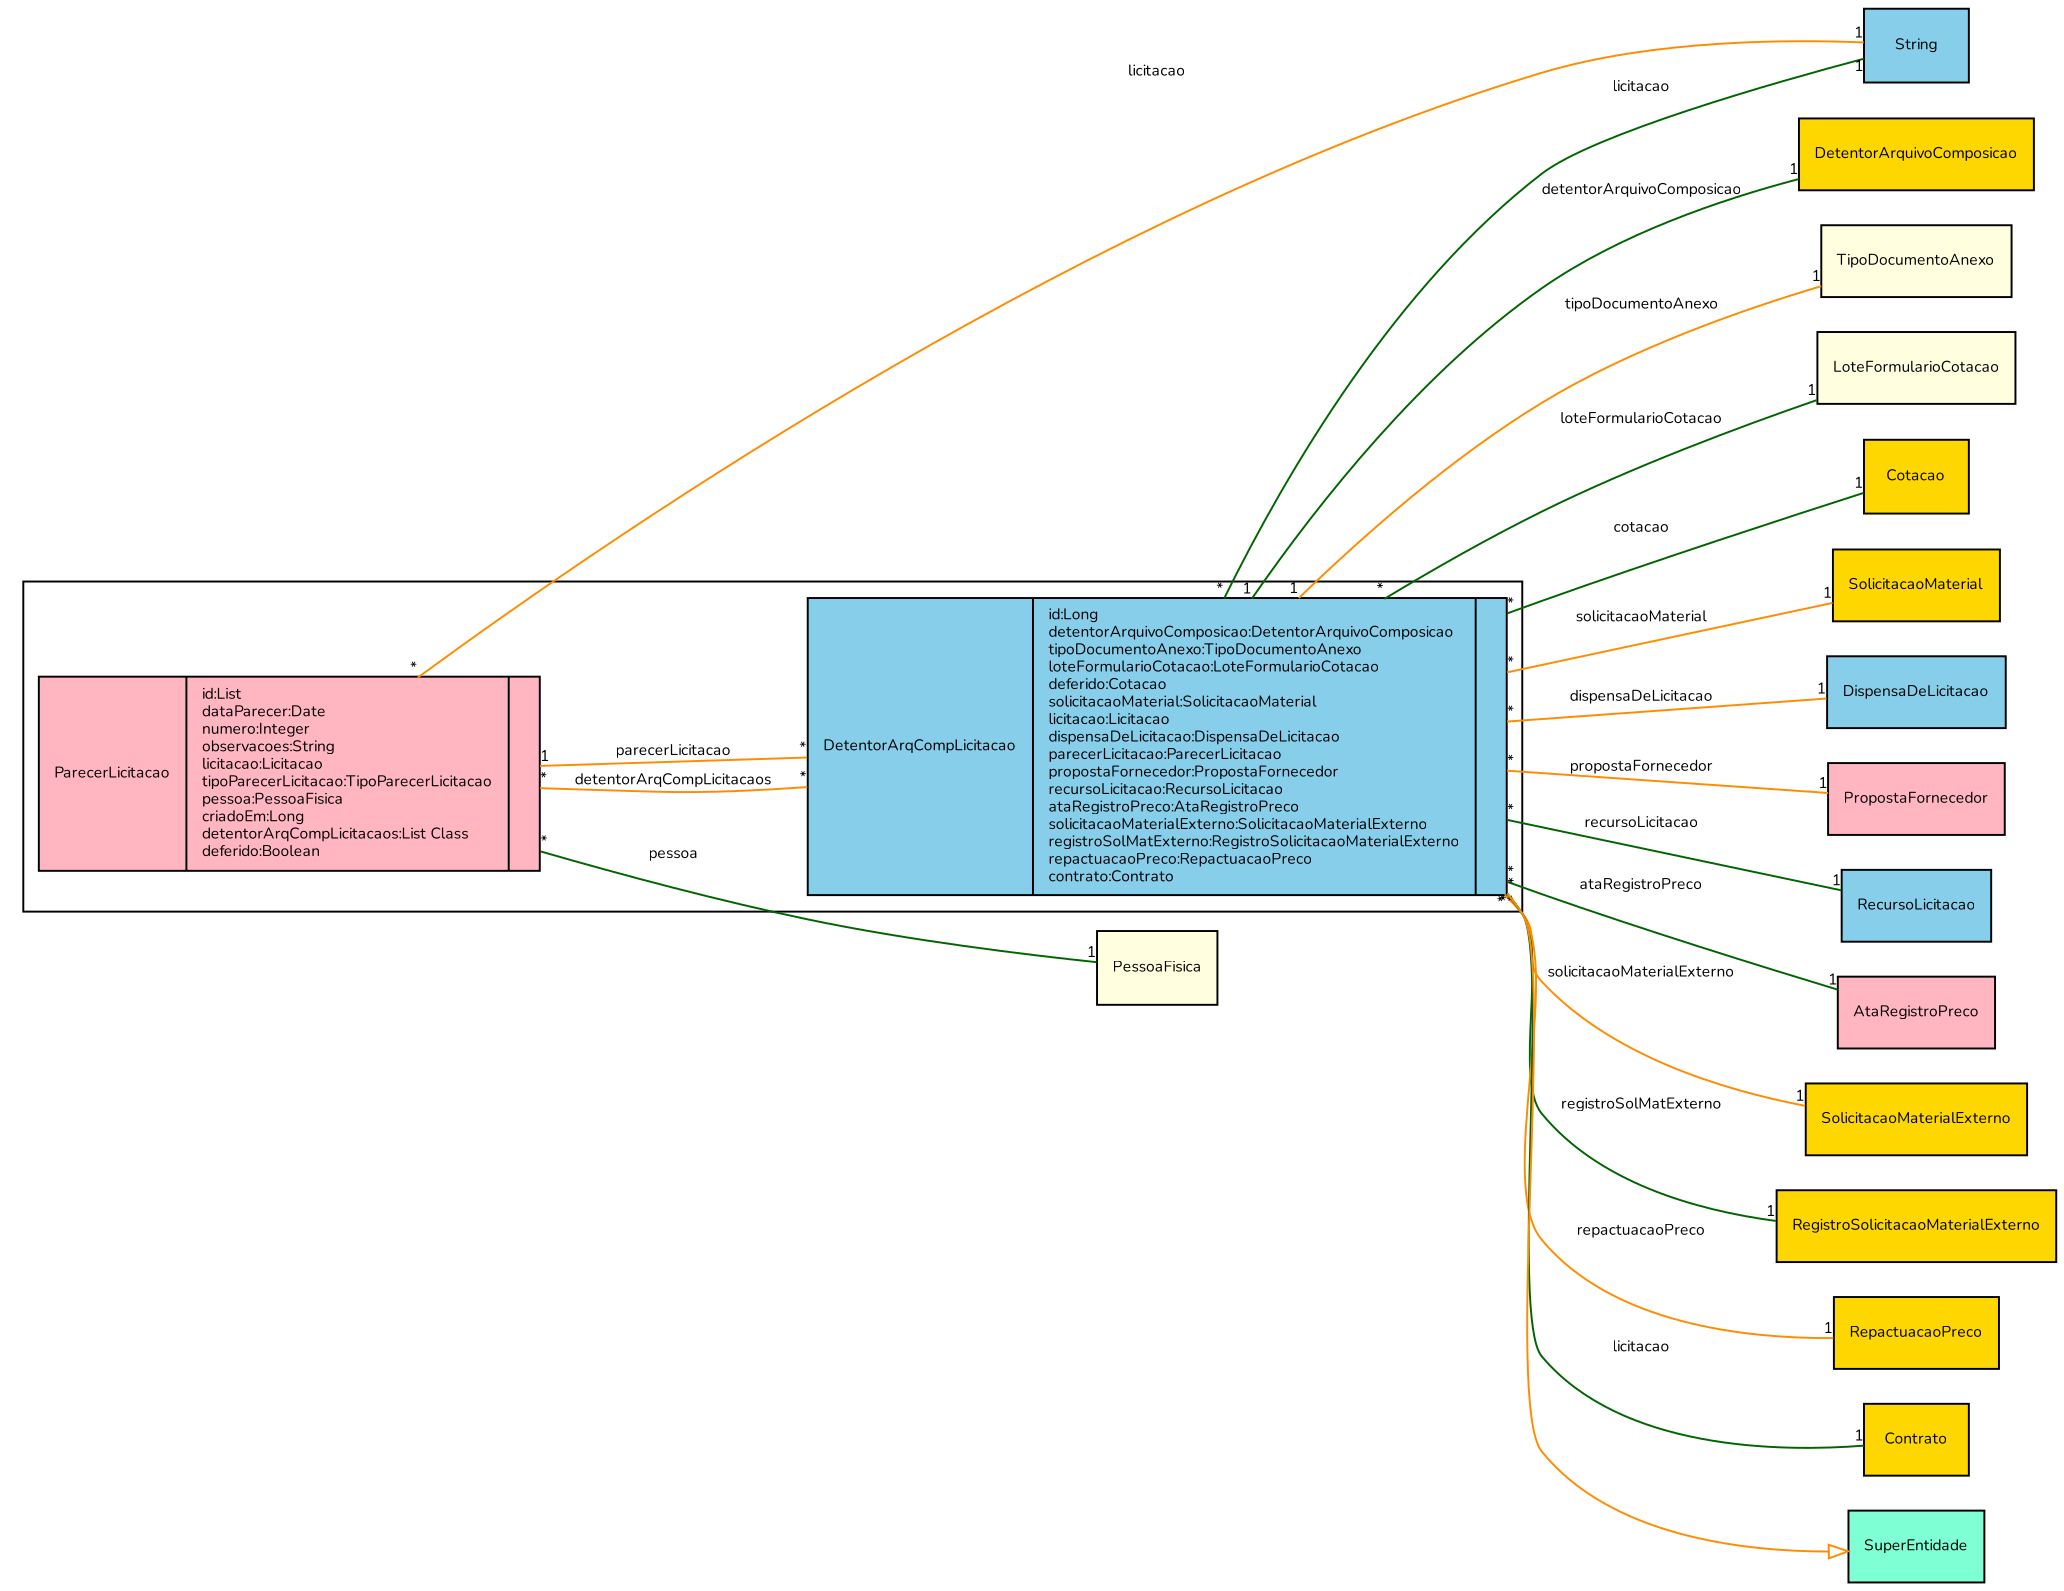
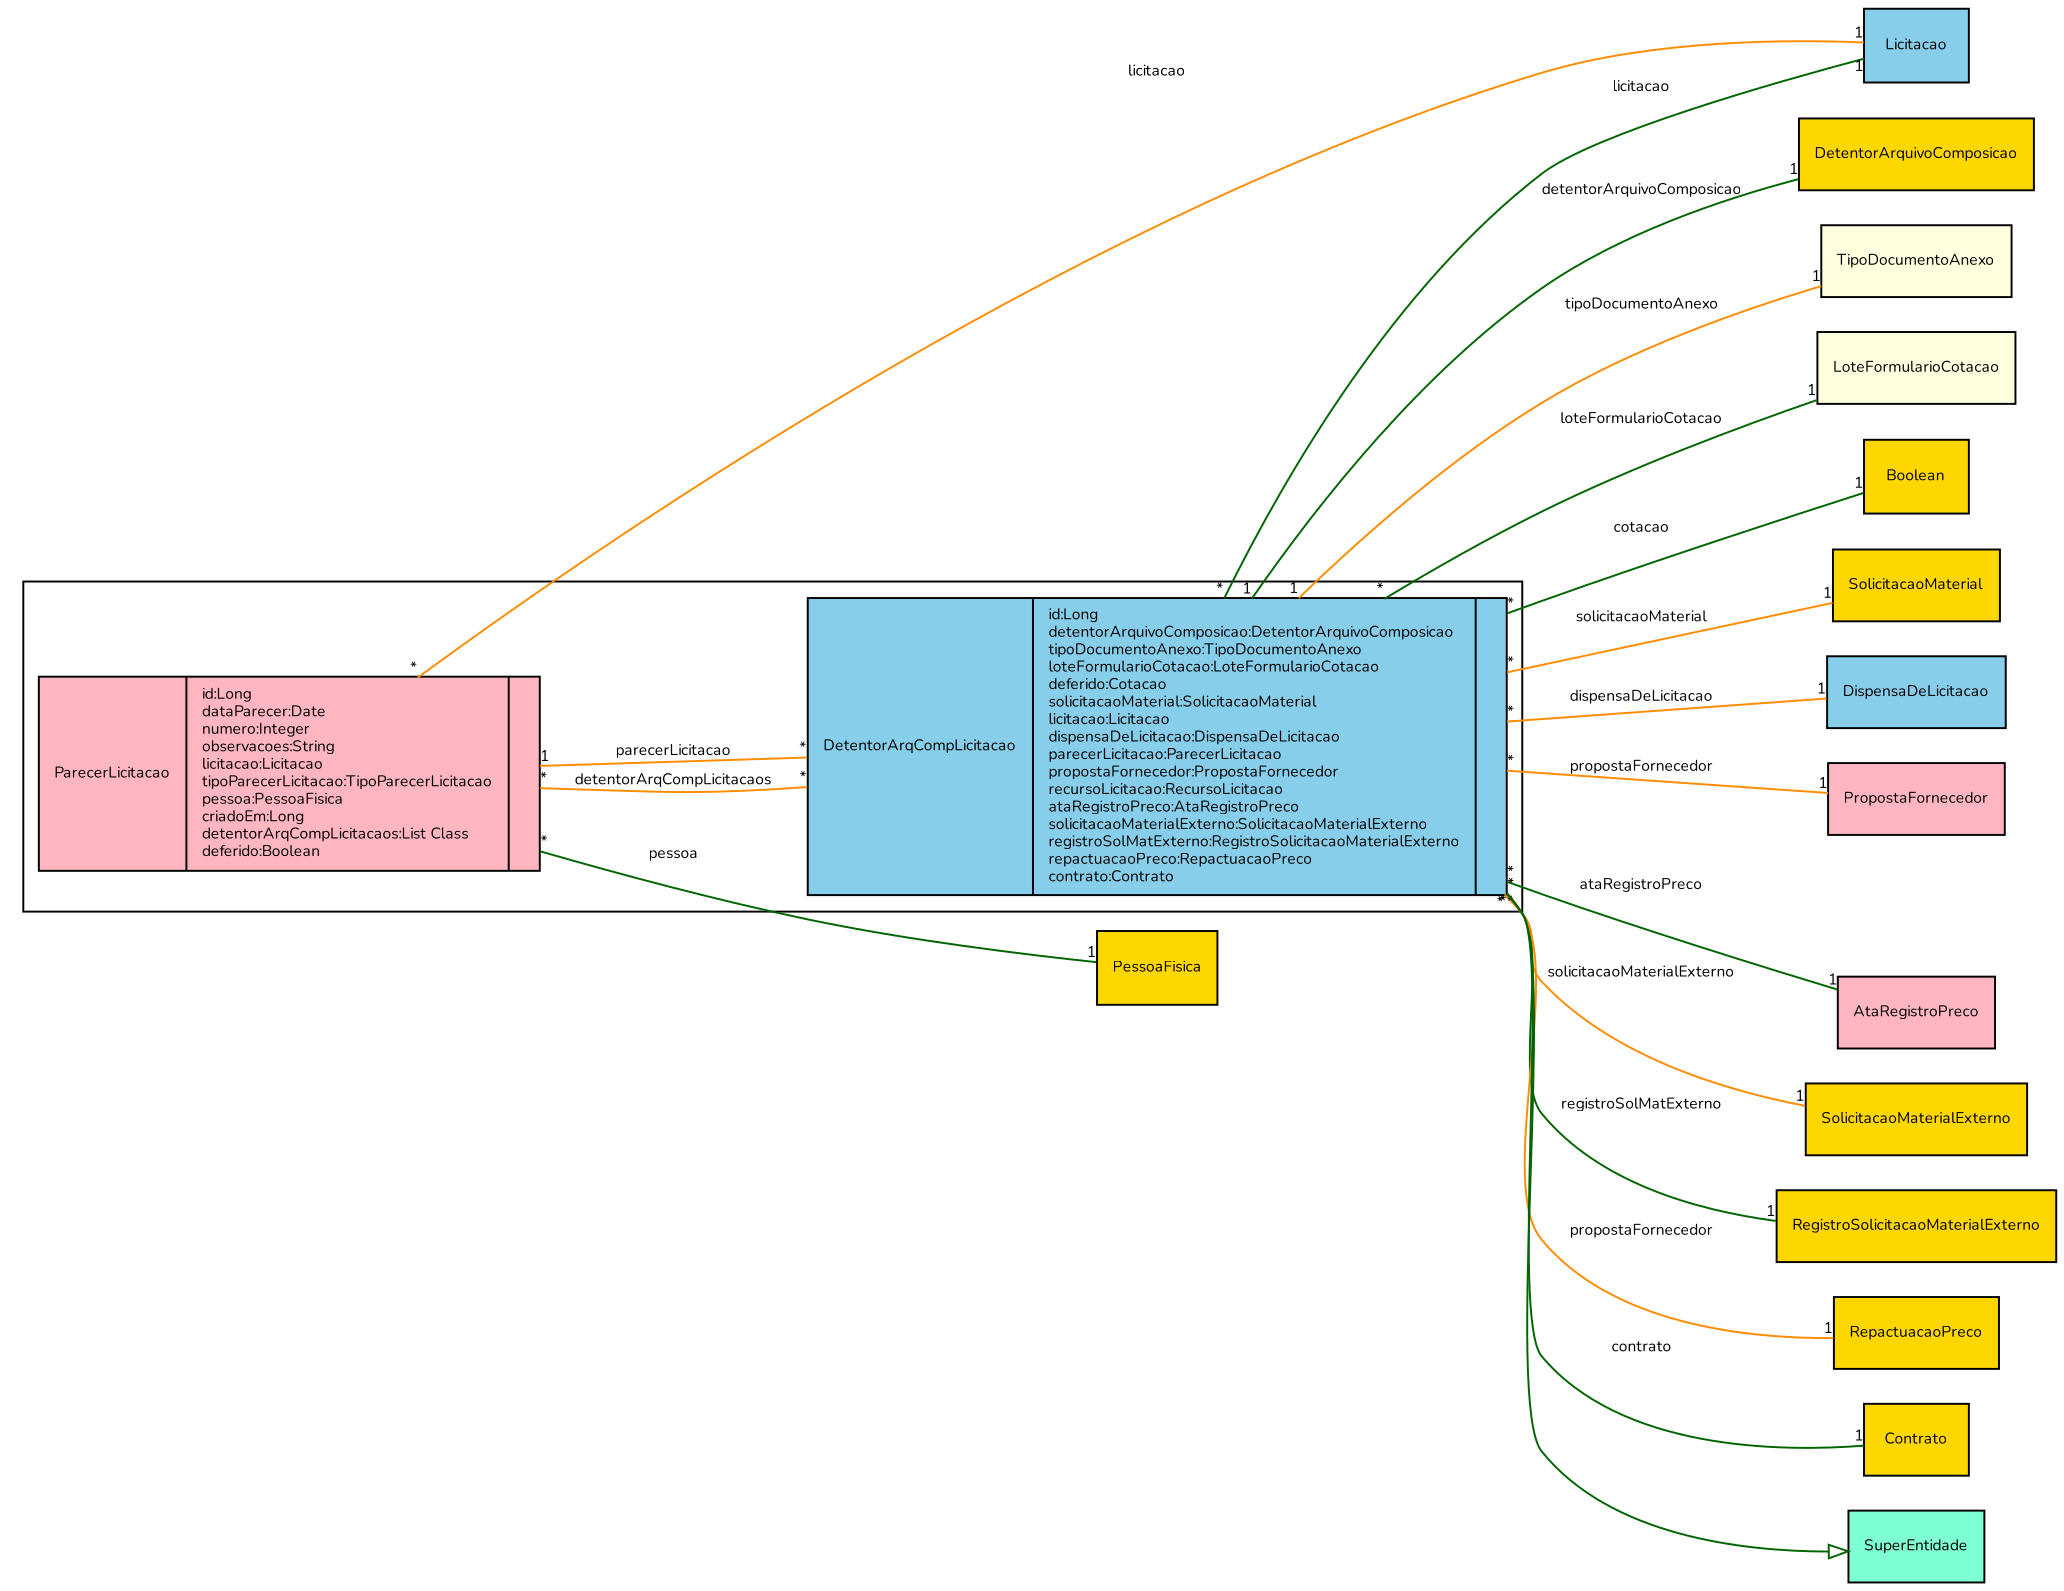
node "String": label "String" -> "Licitacao"
node "Cotacao": label "Cotacao" -> "Boolean"
node "ParecerLicitacao": text "id:List" -> "id:Long"
node "RecursoLicitacao": removed
node "PessoaFisica": fillcolor lightyellow -> gold
edge "DetentorArqCompLicitacao" -- "RepactuacaoPreco": label "repactuacaoPreco" -> "propostaFornecedor"
edge "DetentorArqCompLicitacao" -- "Contrato": label "licitacao" -> "contrato"
edge "DetentorArqCompLicitacao" -> "SuperEntidade": color darkorange -> darkgreen
